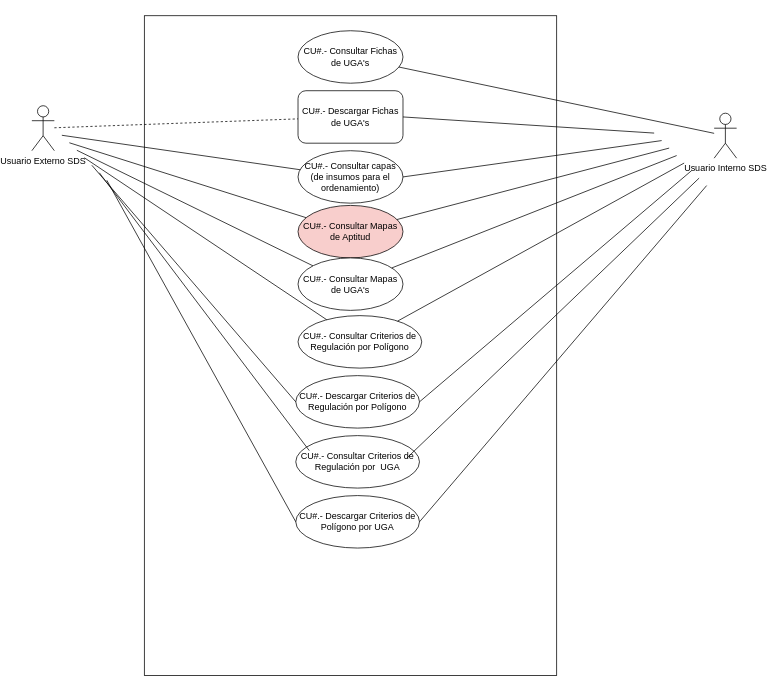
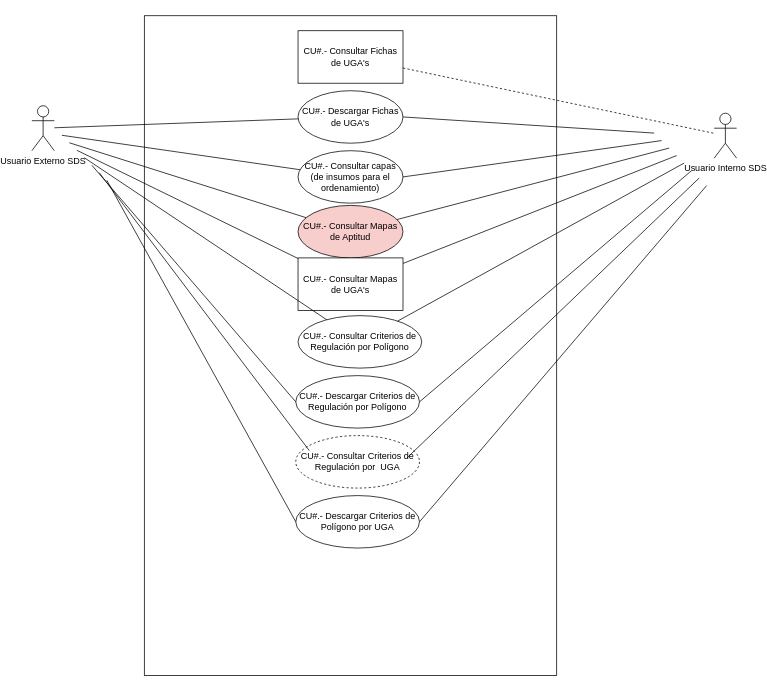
node "CU#.- Consultar Fichas de UGA's": shape ellipse -> rectangle
edge "CU#.- Consultar Fichas de UGA's" -- "Usuario Interno SDS": style solid -> dashed
node "CU#.- Descargar Fichas de UGA's": shape rounded rectangle -> ellipse
edge "CU#.- Descargar Fichas de UGA's" -- "Usuario Externo SDS": style dashed -> solid
node "CU#.- Consultar Mapas de UGA's": shape ellipse -> rectangle
node "CU#.- Consultar Criterios de Regulación por UGA": style solid -> dashed
